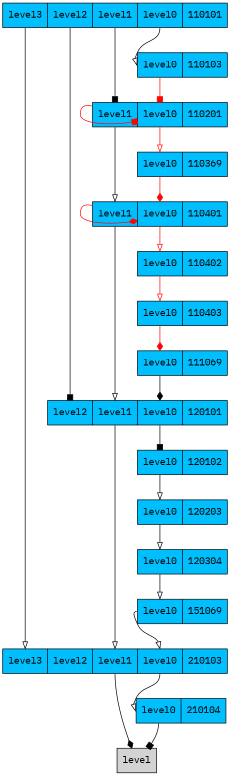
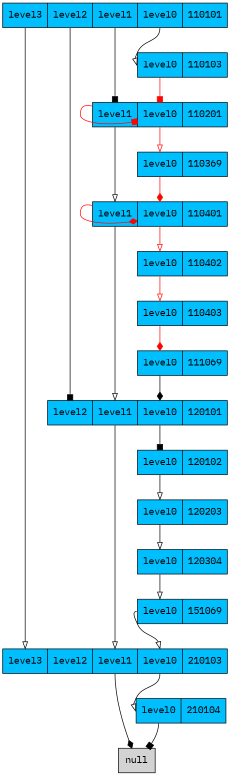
node "level": label "level" -> "null"
